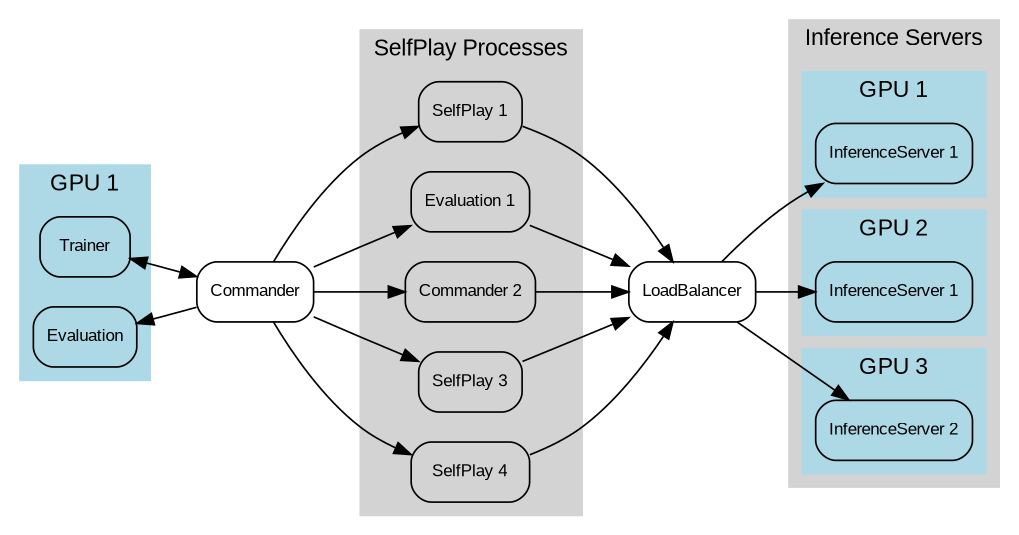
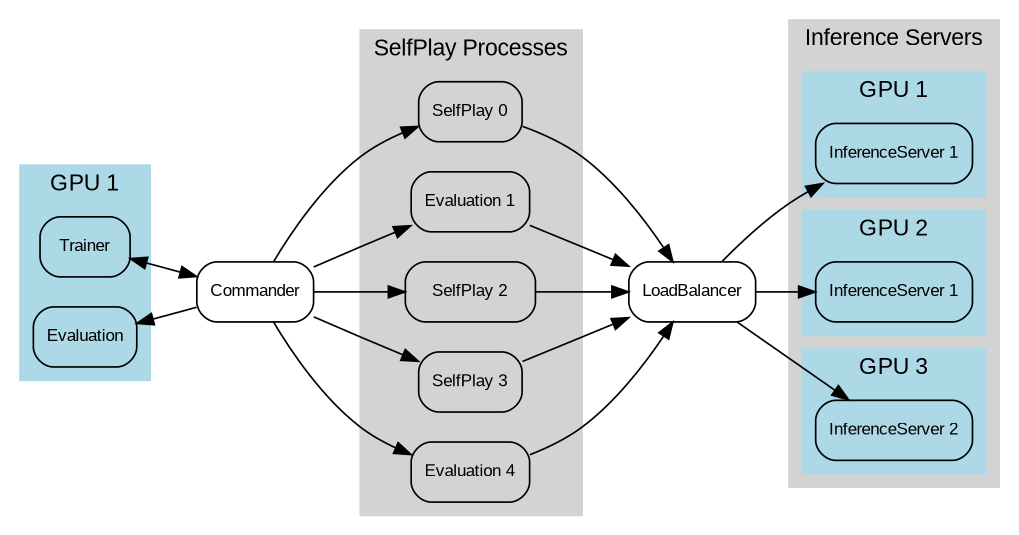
node "SelfPlay 1": label "SelfPlay 1" -> "SelfPlay 0"
node "Commander 2": label "Commander 2" -> "SelfPlay 2"
node "SelfPlay 4": label "SelfPlay 4" -> "Evaluation 4"
